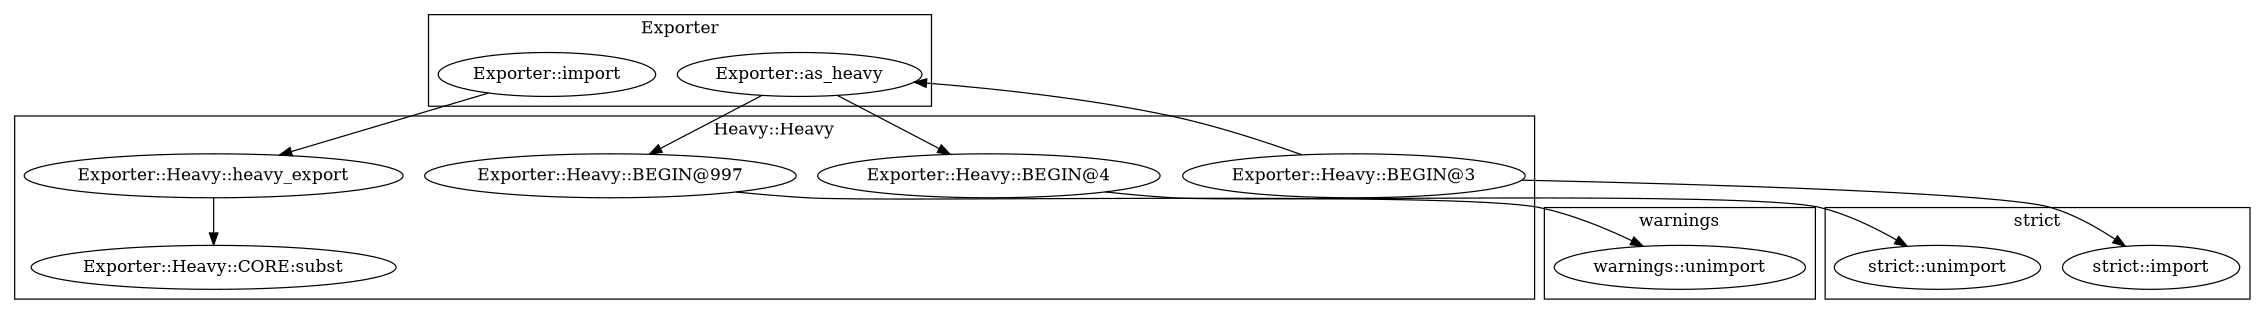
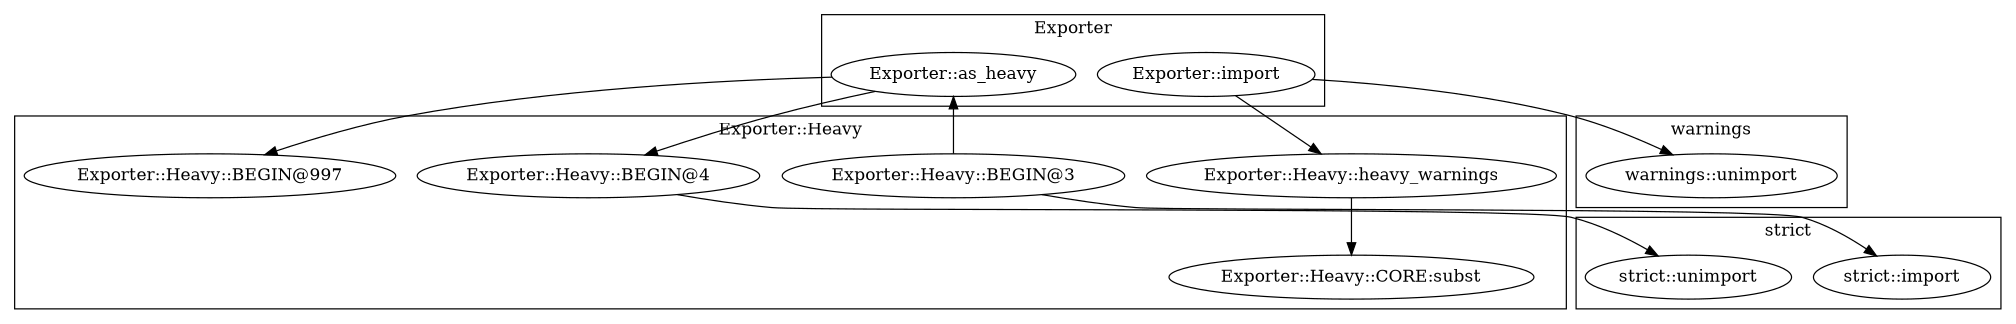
cluster "Heavy::Heavy": label "Heavy::Heavy" -> "Exporter::Heavy"
node "Exporter::Heavy::heavy_export": label "Exporter::Heavy::heavy_export" -> "Exporter::Heavy::heavy_warnings"
edge "Exporter::Heavy::BEGIN@997" -> "warnings::unimport": now "Exporter::import" -> "warnings::unimport"
